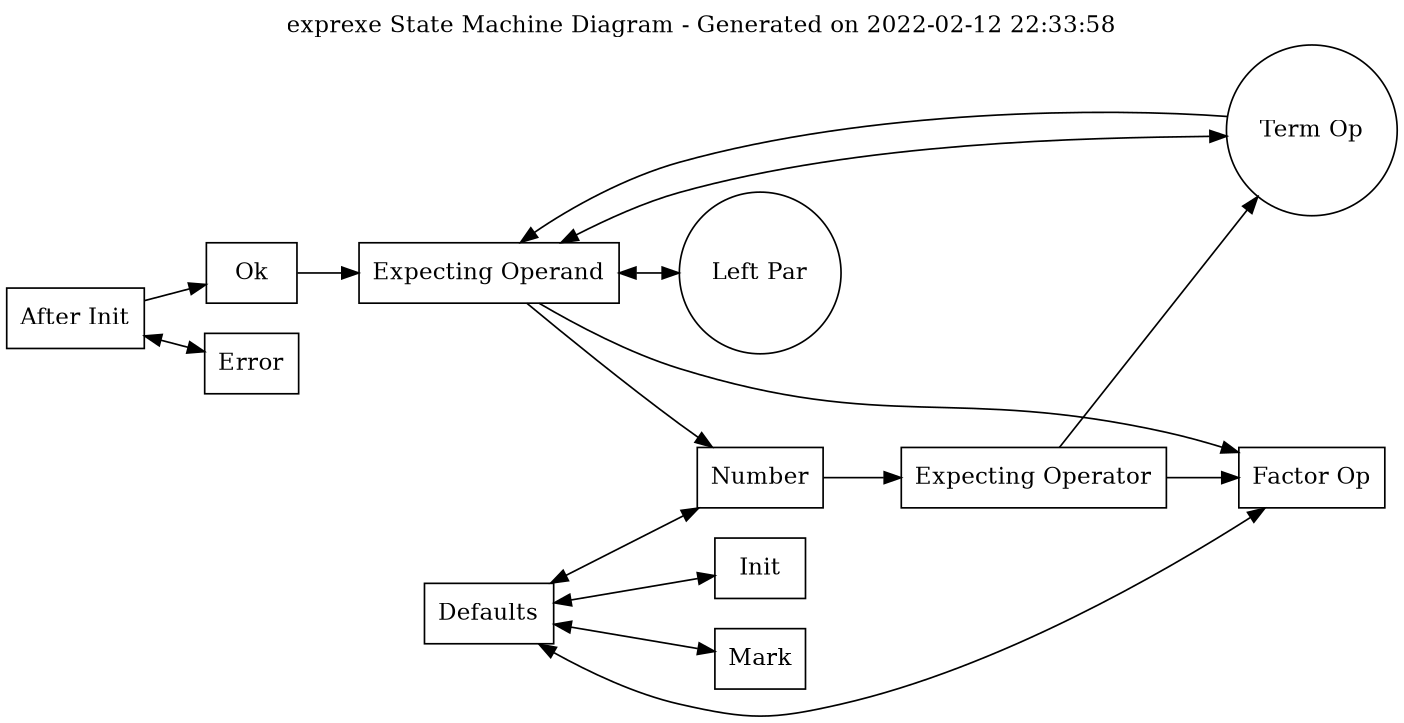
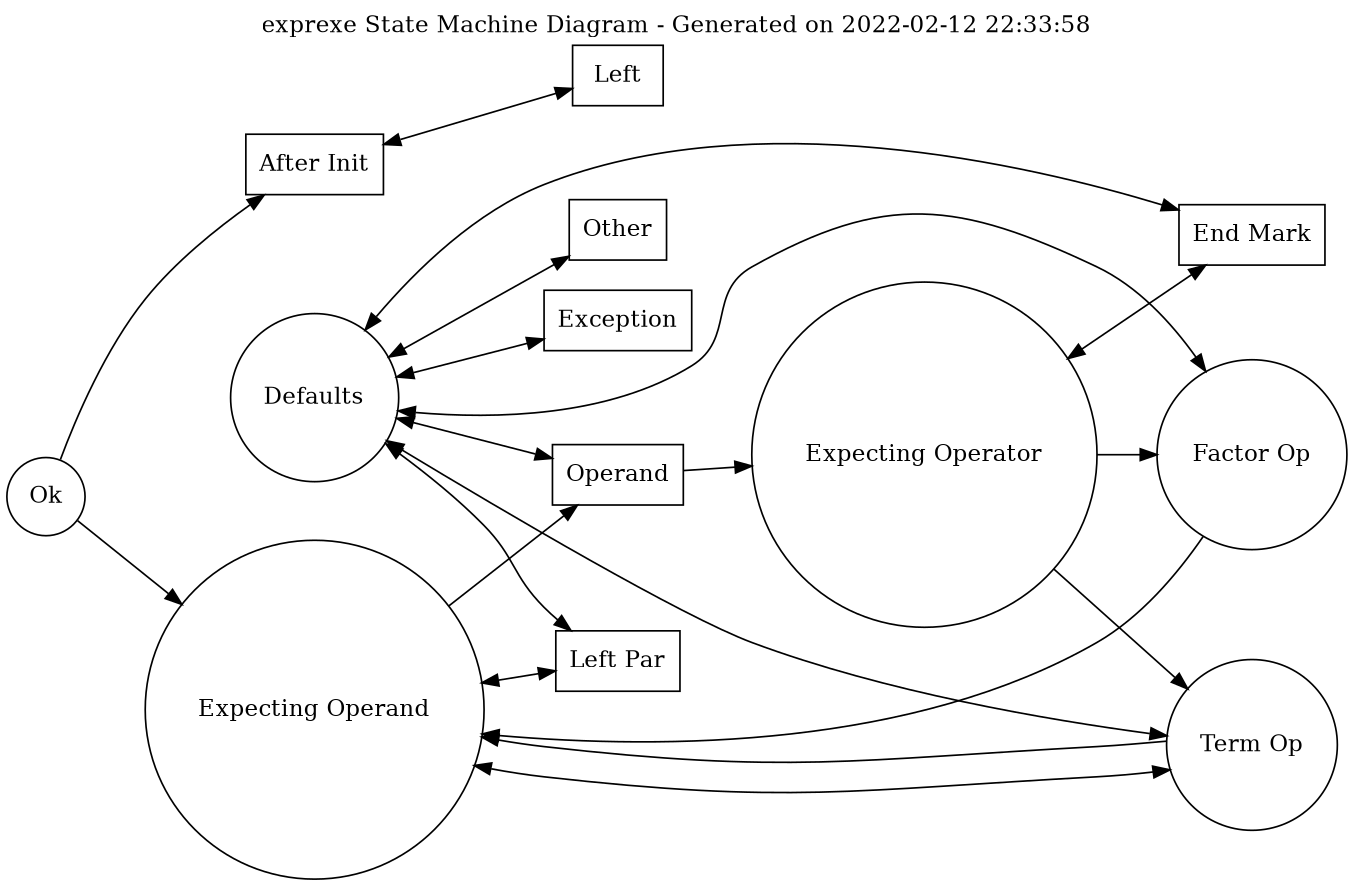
node "End Mark": added
node "Ok": shape box -> circle
node "Expecting Operand": shape box -> circle
node "Left Par": shape circle -> box
edge "After Init" -> "Ok": reversed
node "Error": label "Error" -> "Left"
edge "Expecting Operand" -> "Factor Op": reversed
node "Number": label "Number" -> "Operand"
node "Expecting Operator": shape box -> circle
node "Factor Op": shape box -> circle
edge "Defaults" -- "Left Par": added
node "Init": label "Init" -> "Exception"
node "Defaults": shape box -> circle
edge "Defaults" -- "Term Op": added
node "Mark": label "Mark" -> "Other"
